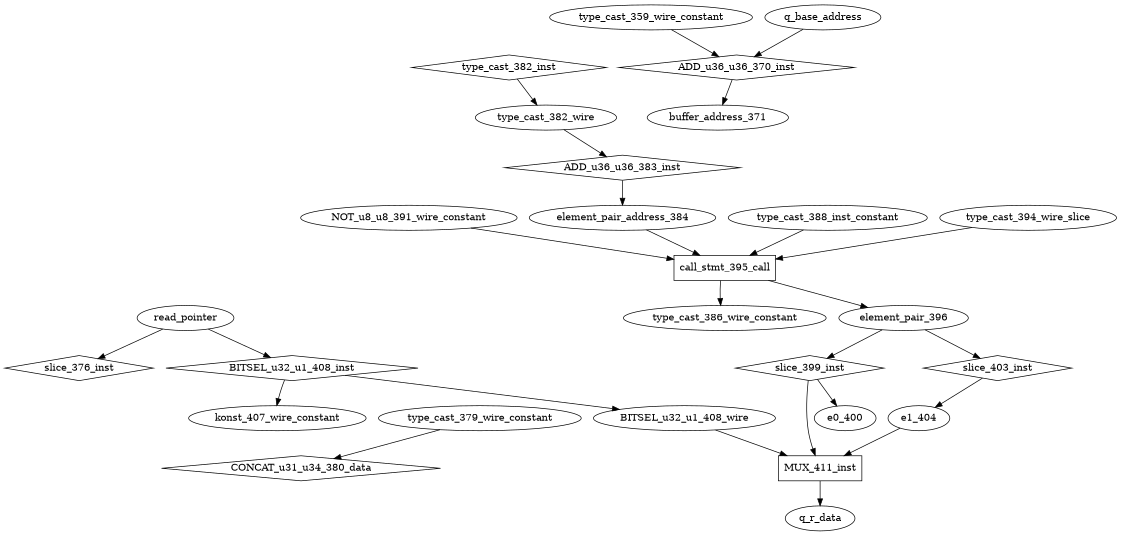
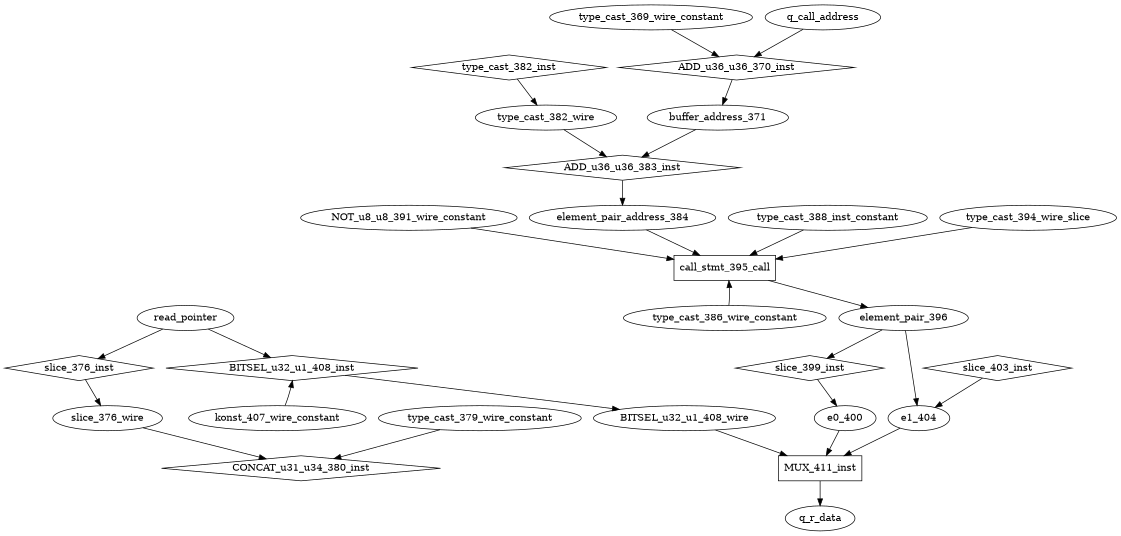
node "type_cast_359_wire_constant": label "type_cast_359_wire_constant" -> "type_cast_369_wire_constant"
node "q_base_address": label "q_base_address" -> "q_call_address"
edge "buffer_address_371" -> "ADD_u36_u36_383_inst": added
edge "call_stmt_395_call" -> "type_cast_386_wire_constant": reversed
edge "element_pair_396" -> "slice_403_inst": now "element_pair_396" -> "e1_404"
edge "BITSEL_u32_u1_408_inst" -> "konst_407_wire_constant": reversed
edge "slice_399_inst" -> "MUX_411_inst": now "e0_400" -> "MUX_411_inst"
node "slice_376_wire": added
node "CONCAT_u31_u34_380_data": label "CONCAT_u31_u34_380_data" -> "CONCAT_u31_u34_380_inst"
